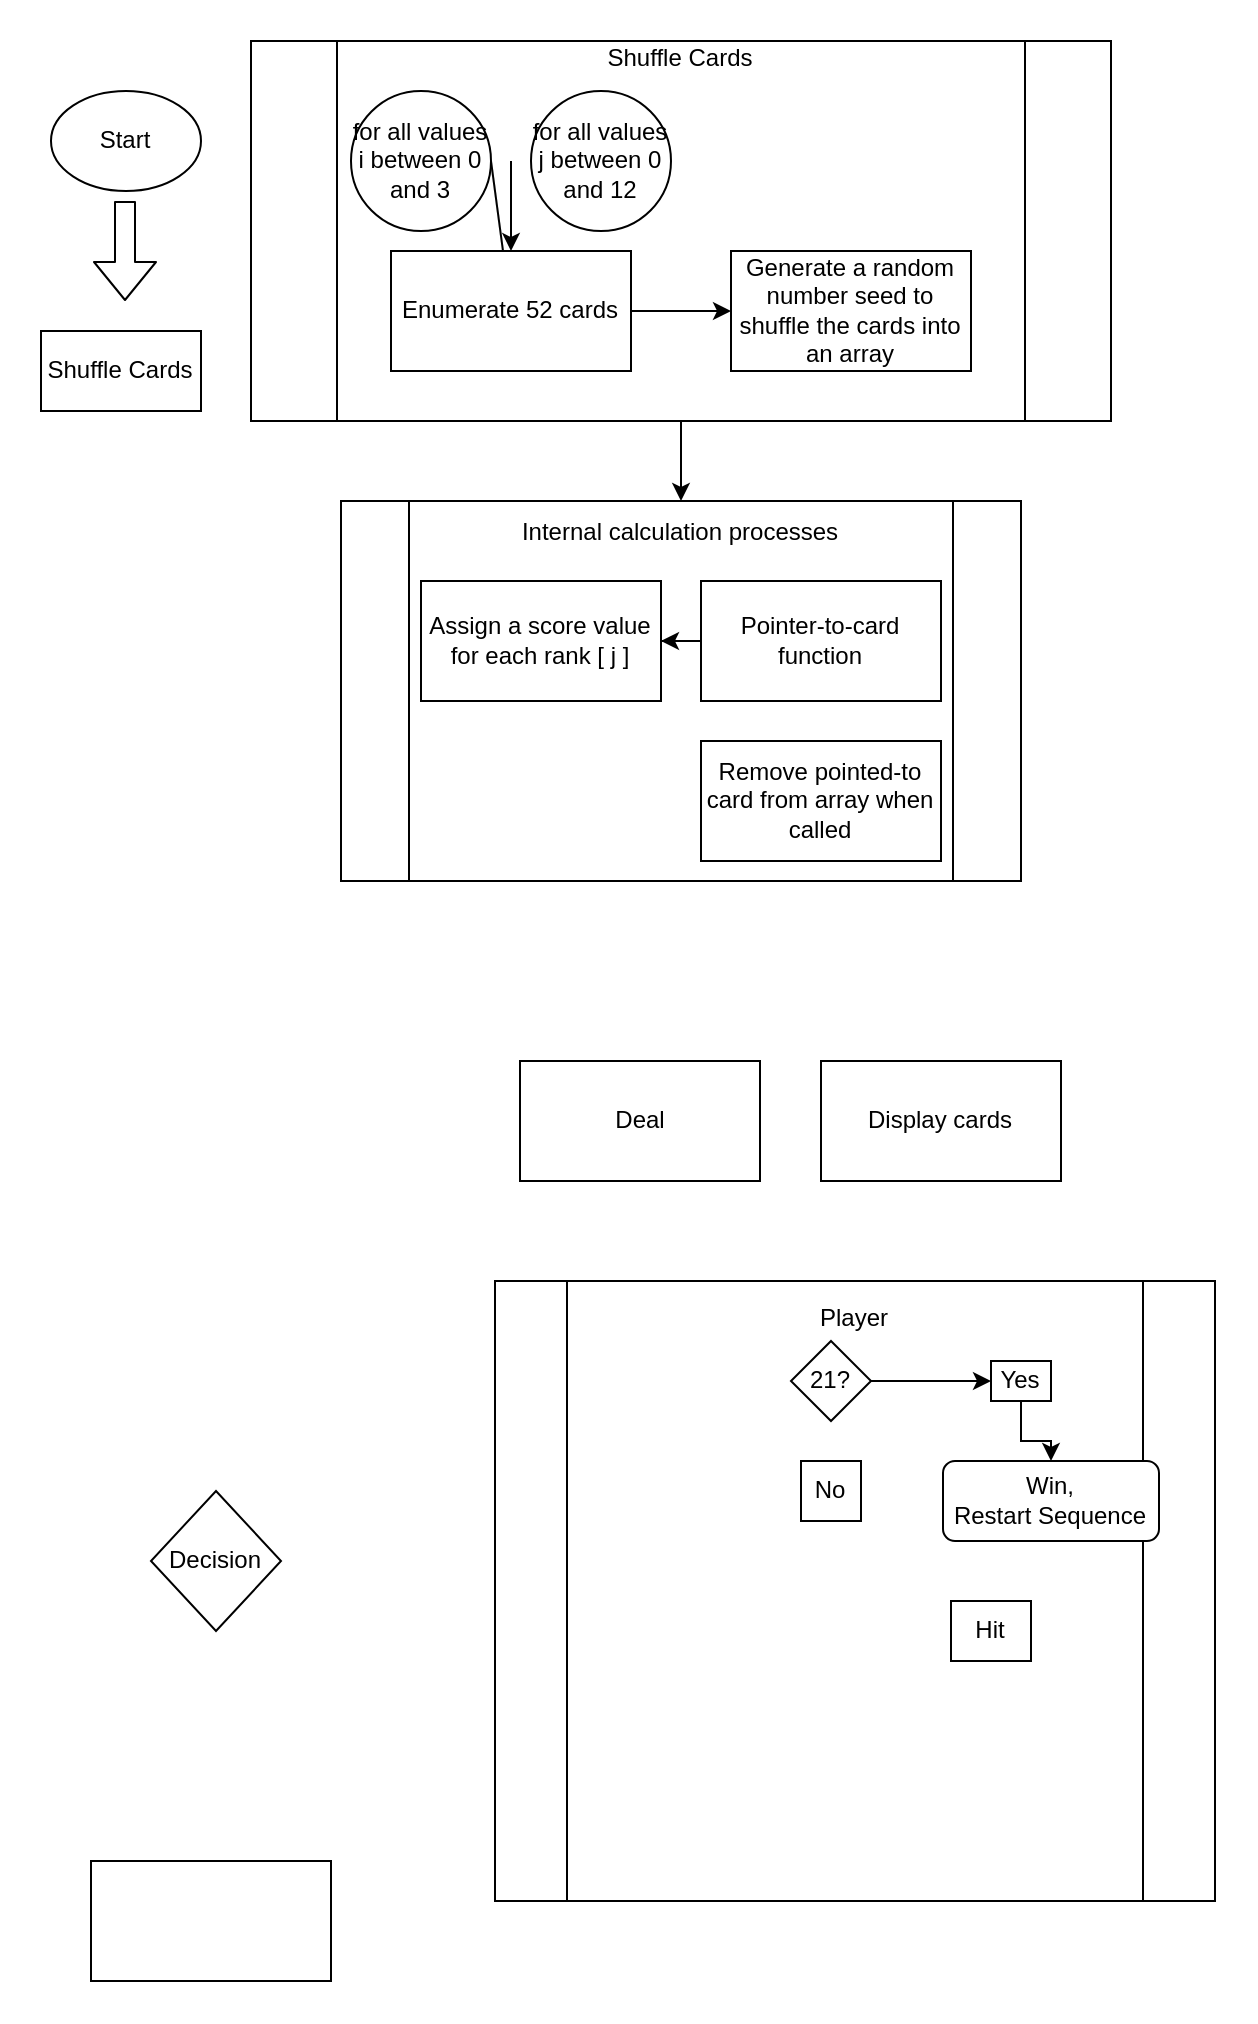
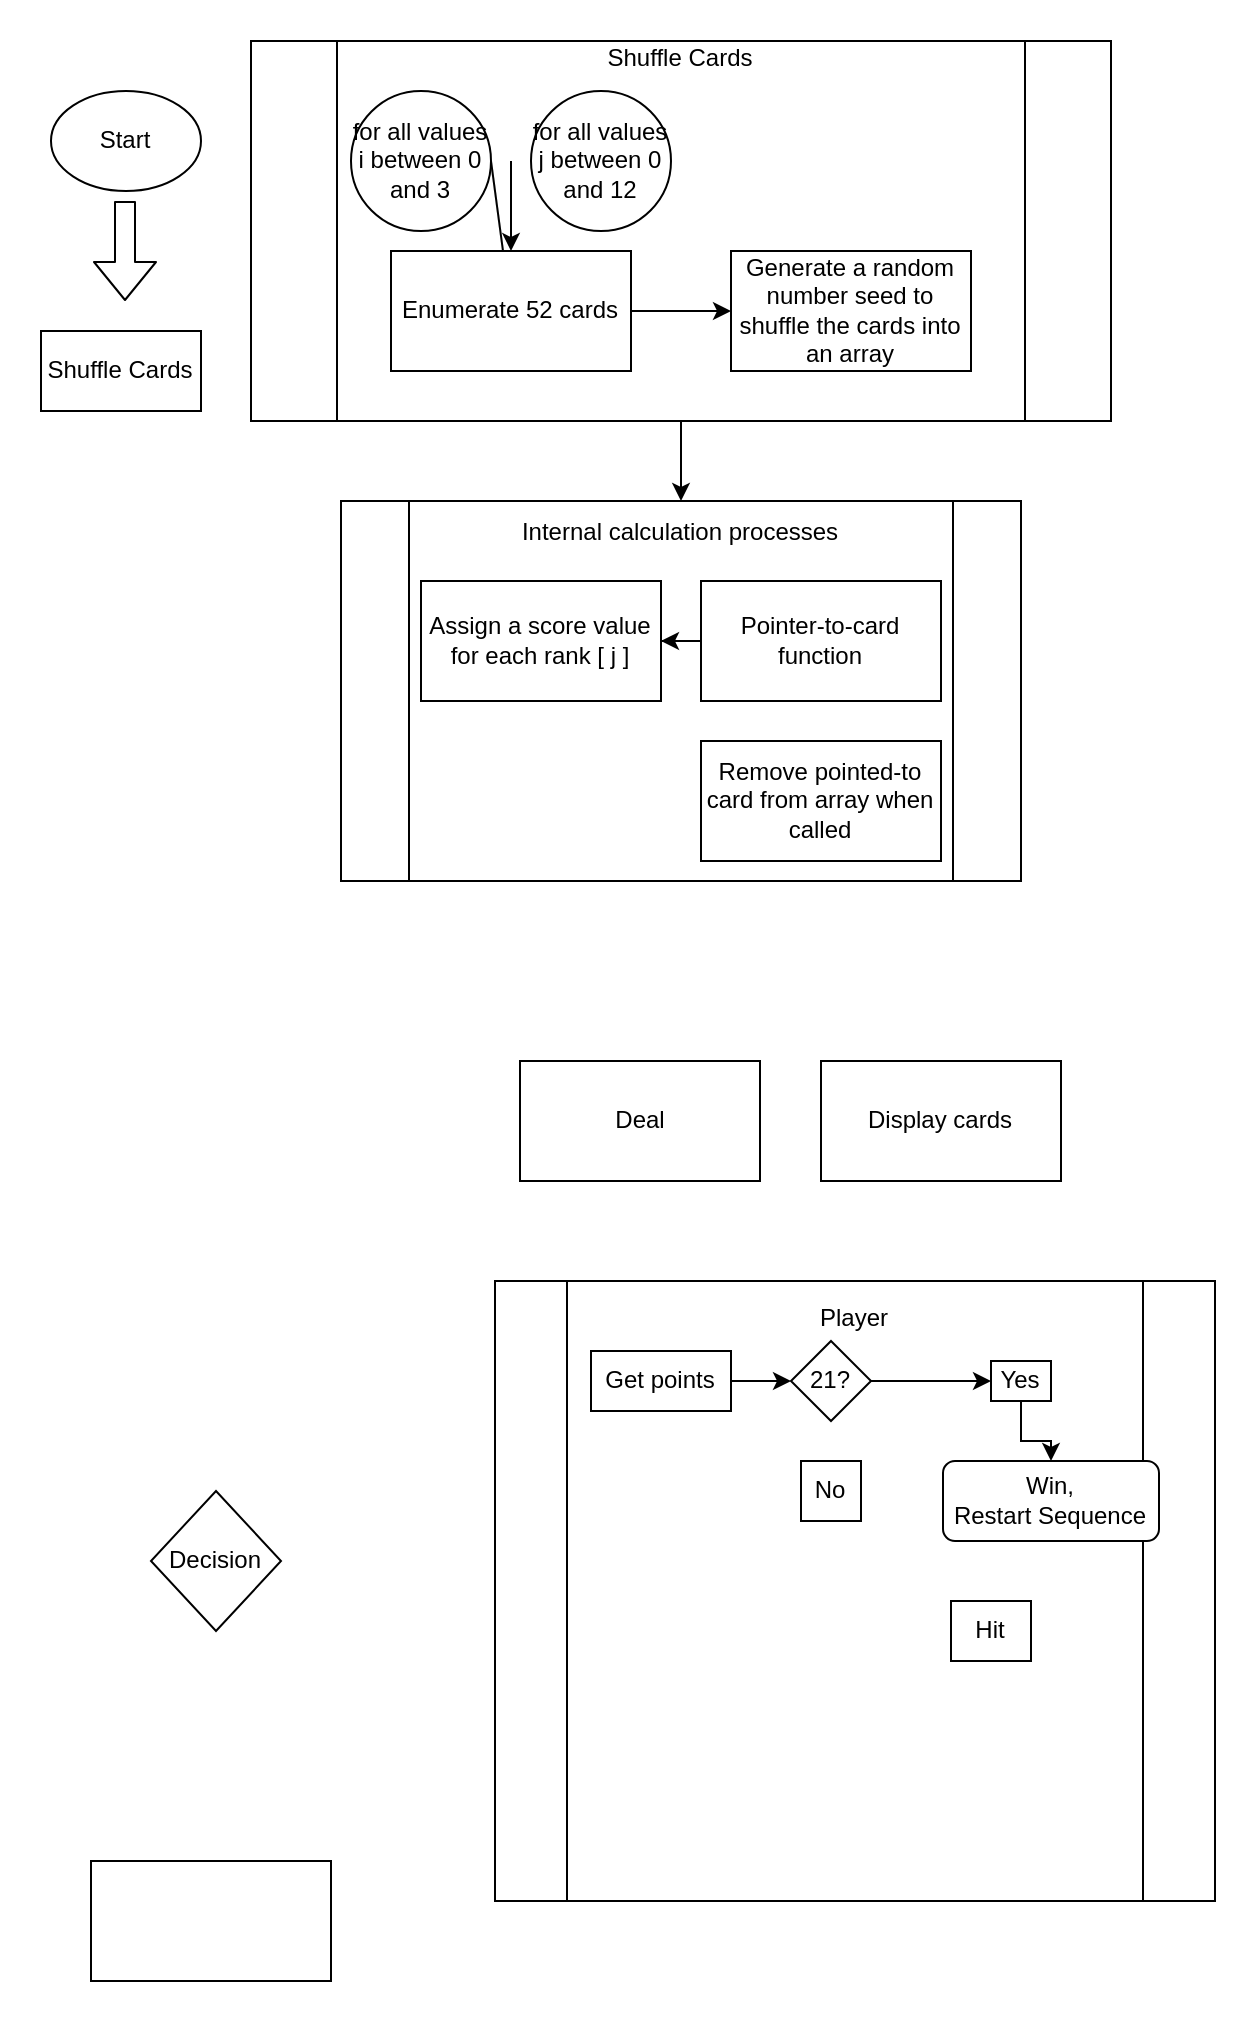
node "Get points": added
edge "Get points" -> "21?": added
